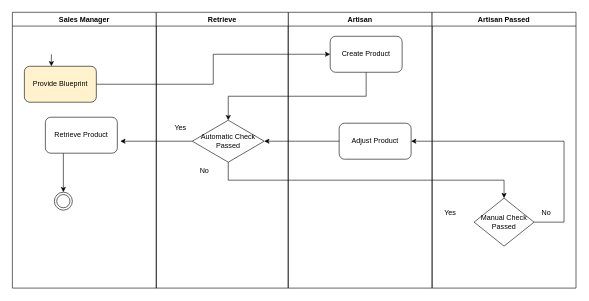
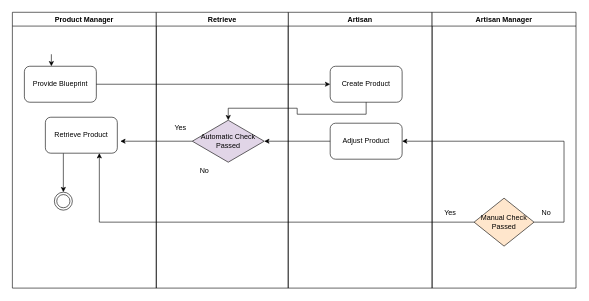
node "Sales Manager": label "Sales Manager" -> "Product Manager"
node "Artisan Passed": label "Artisan Passed" -> "Artisan Manager"
node "Create Product": moved (366, 54) -> (366, 84)
node "Provide Blueprint": fillcolor #fff2cc -> #ffffff
node "Automatic Check Passed": fillcolor #ffffff -> #e1d5e7
node "Adjust Product": moved (375, 141) -> (366, 141)
edge "Automatic Check Passed" -> "Manual Check Passed": removed
edge "Manual Check Passed" -> "Retrieve Product": added
node "Manual Check Passed": fillcolor #ffffff -> #ffe6cc
